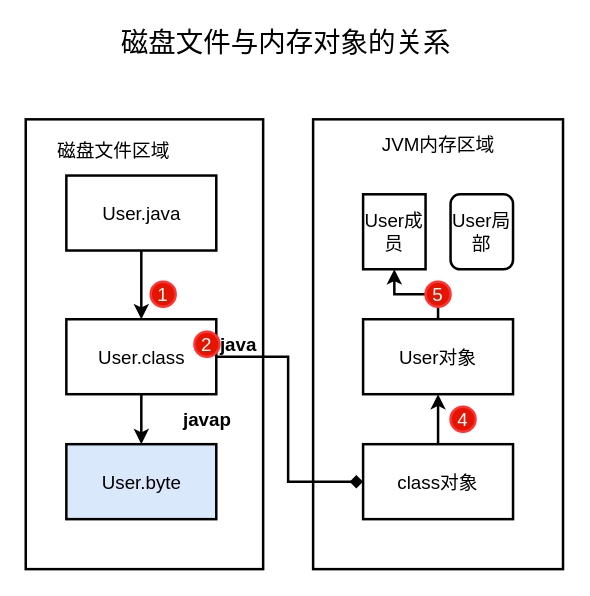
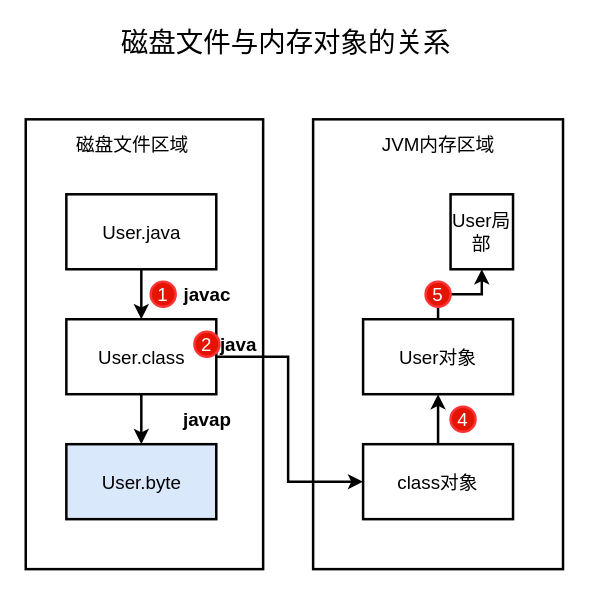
node "磁盘文件区域": moved (113, 151) -> (132, 144)
node "User.java": moved (141, 213) -> (141, 232)
node "User成员": removed
node "User局部": shape rounded rectangle -> rectangle
node "javac": added
edge "User对象" -> "User成员": removed
edge "User对象" -> "User局部": added
edge "User.class" -> "class对象": arrowhead diamond -> classic
